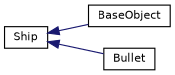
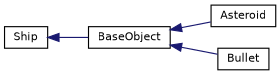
node "Asteroid": added
edge "Bullet" -> "Ship": now "Bullet" -> "BaseObject"
